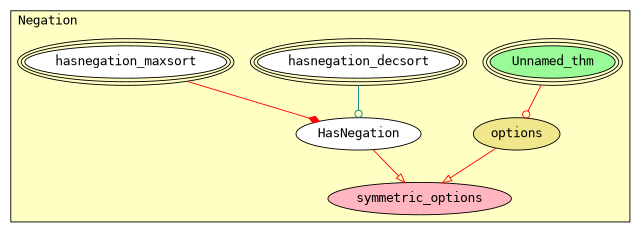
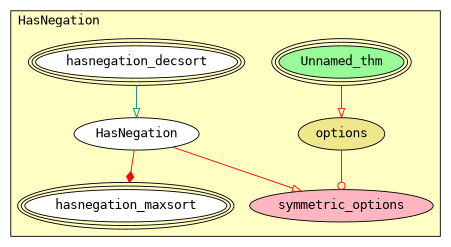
cluster "Negation": label "Negation" -> "HasNegation"
edge "hasnegation_decsort" -> "HasNegation": arrowhead odot -> onormal
edge "Unnamed_thm" -> "options": arrowhead odot -> onormal
edge "hasnegation_maxsort" -> "HasNegation": reversed
edge "options" -> "symmetric_options": arrowhead onormal -> odot
